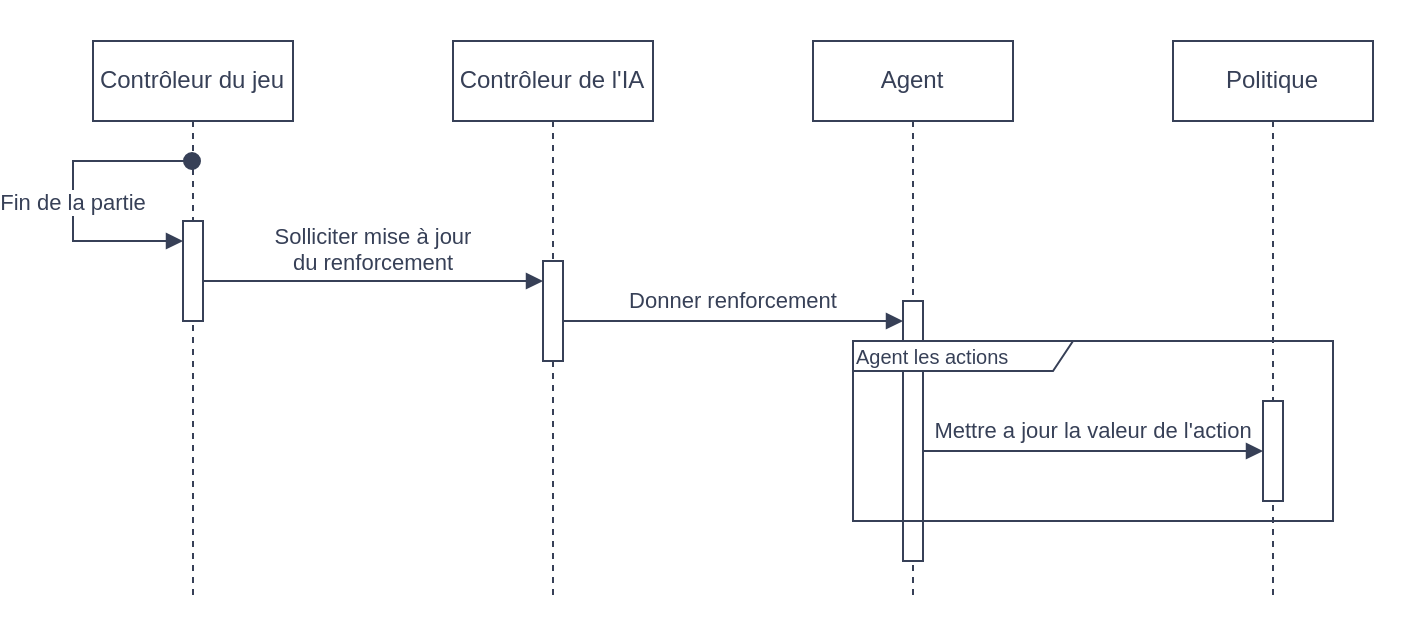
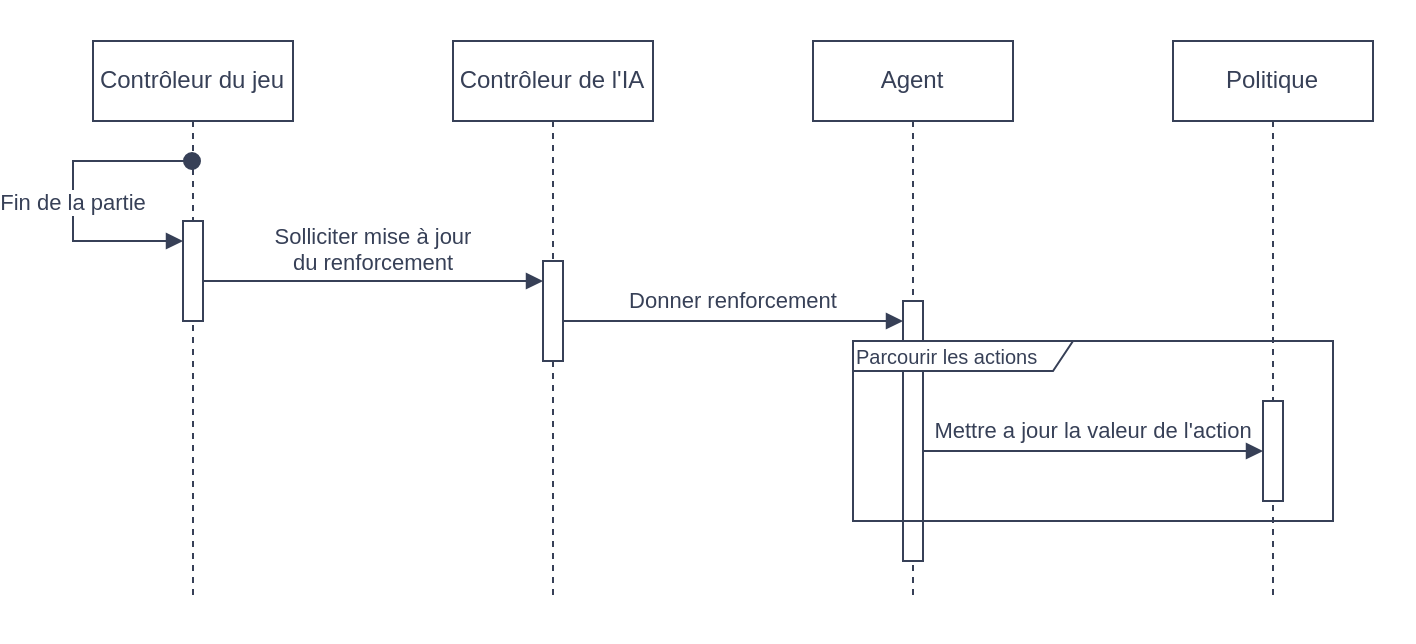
node "Agent les actions": label "Agent les actions" -> "Parcourir les actions"
